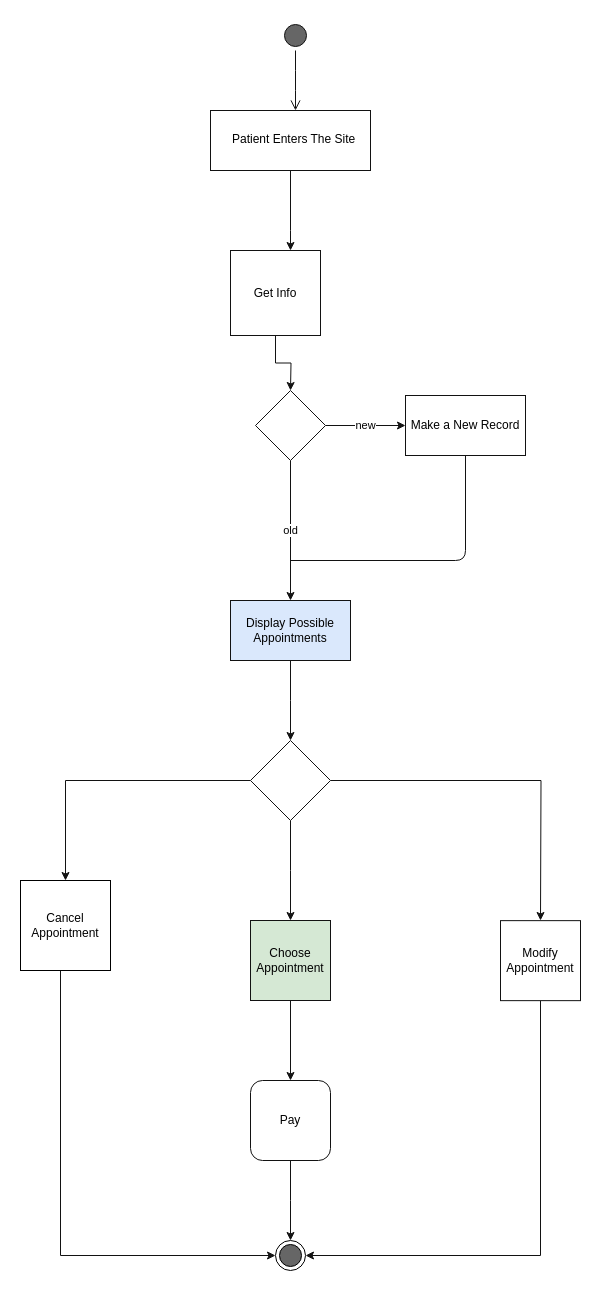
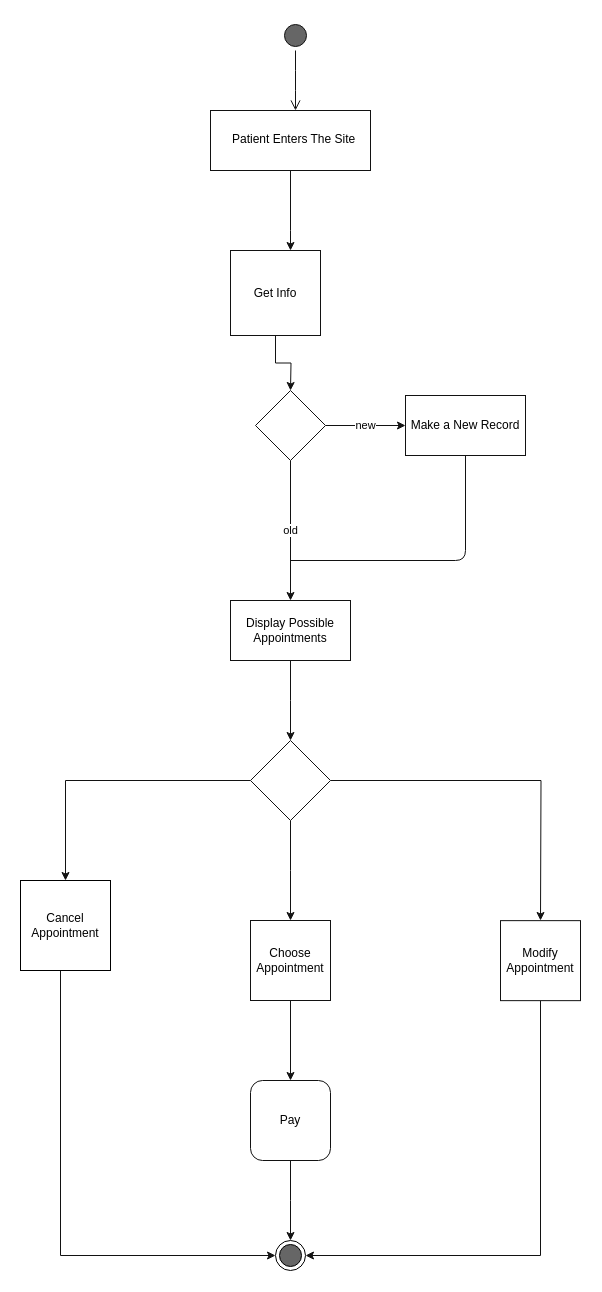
node "Display Possible Appointments": fillcolor #dae8fc -> #ffffff
node "Choose Appointment": fillcolor #d5e8d4 -> #ffffff
